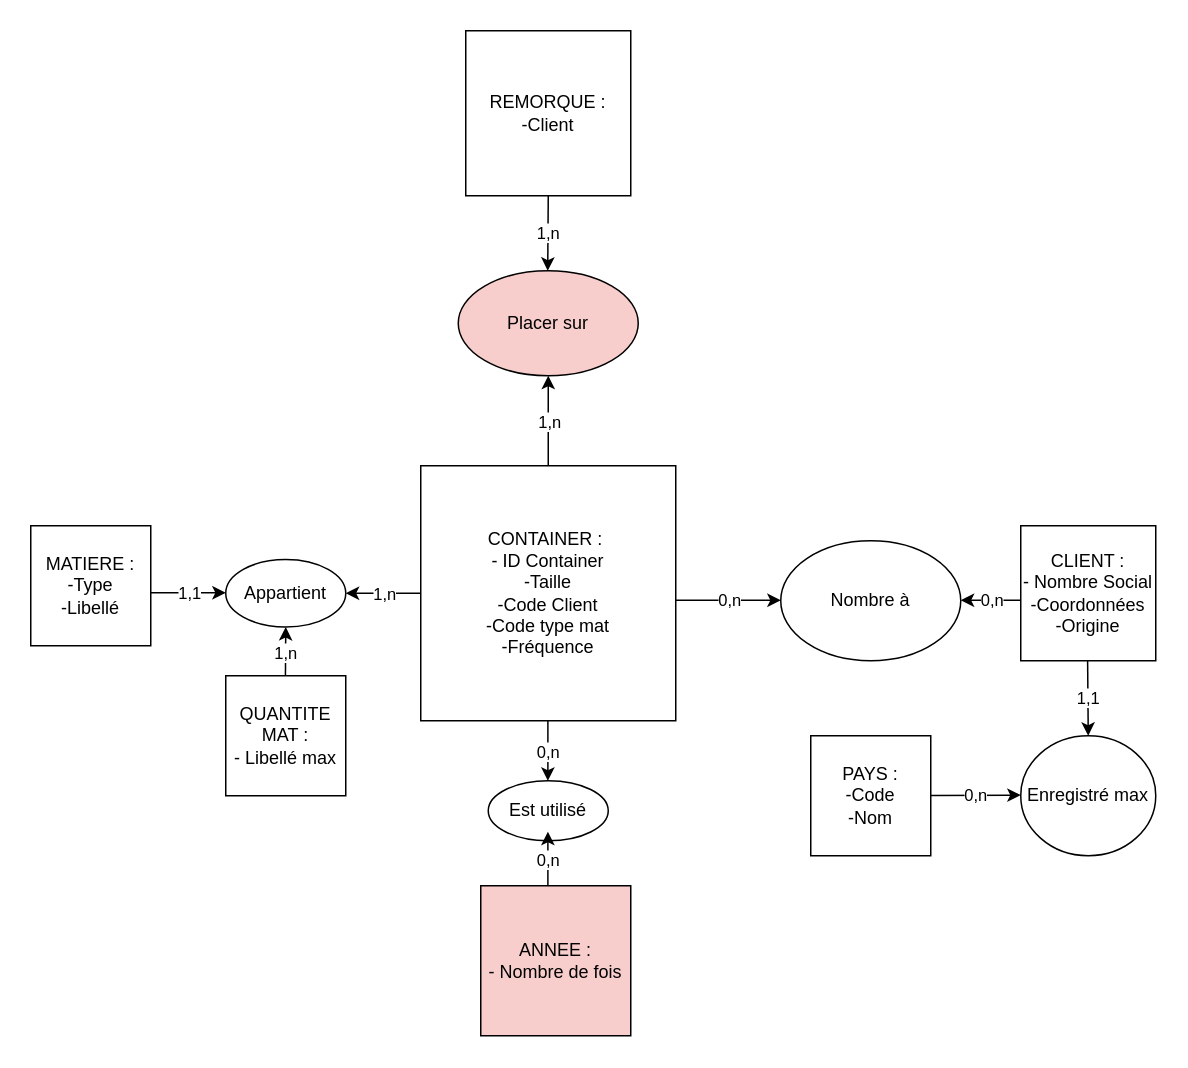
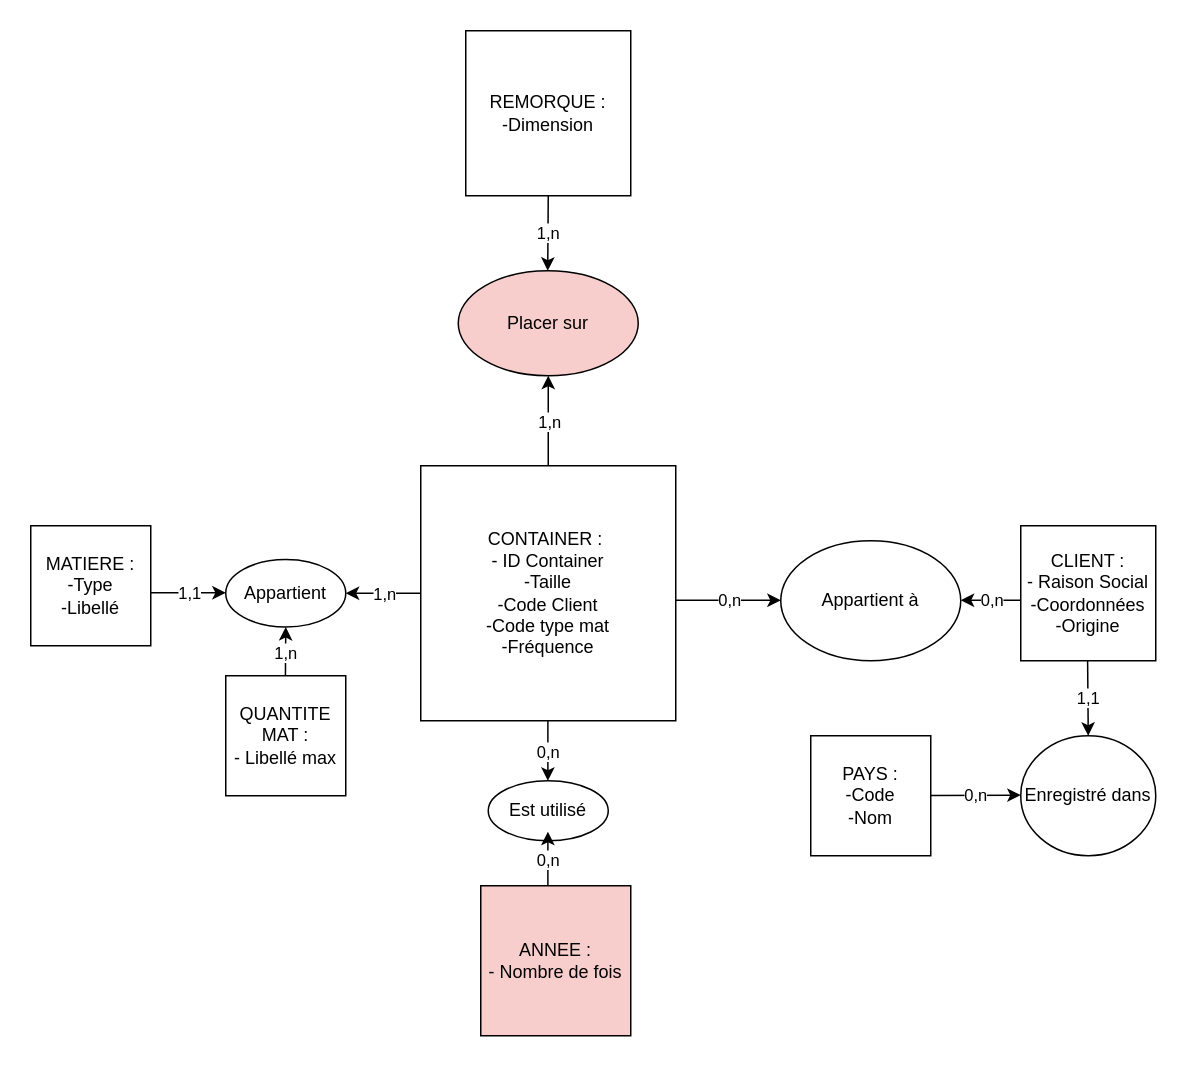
node "REMORQUE : -Client": label "REMORQUE : -Client" -> "REMORQUE : -Dimension"
node "CLIENT : - Nombre Social -Coordonnées -Origine": label "CLIENT : - Nombre Social -Coordonnées -Origine" -> "CLIENT : - Raison Social -Coordonnées -Origine"
node "Nombre à": label "Nombre à" -> "Appartient à"
node "Enregistré max": label "Enregistré max" -> "Enregistré dans"
